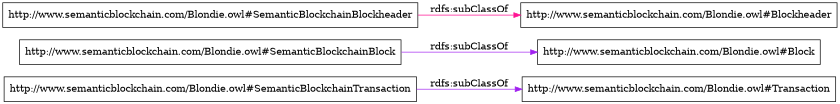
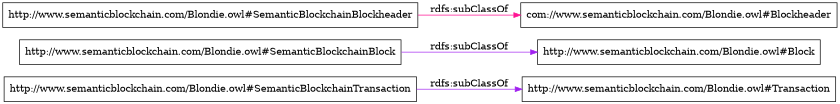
node "http://www.semanticblockchain.com/Blondie.owl#Blockheader": label "http://www.semanticblockchain.com/Blondie.owl#Blockheader" -> "com://www.semanticblockchain.com/Blondie.owl#Blockheader"
